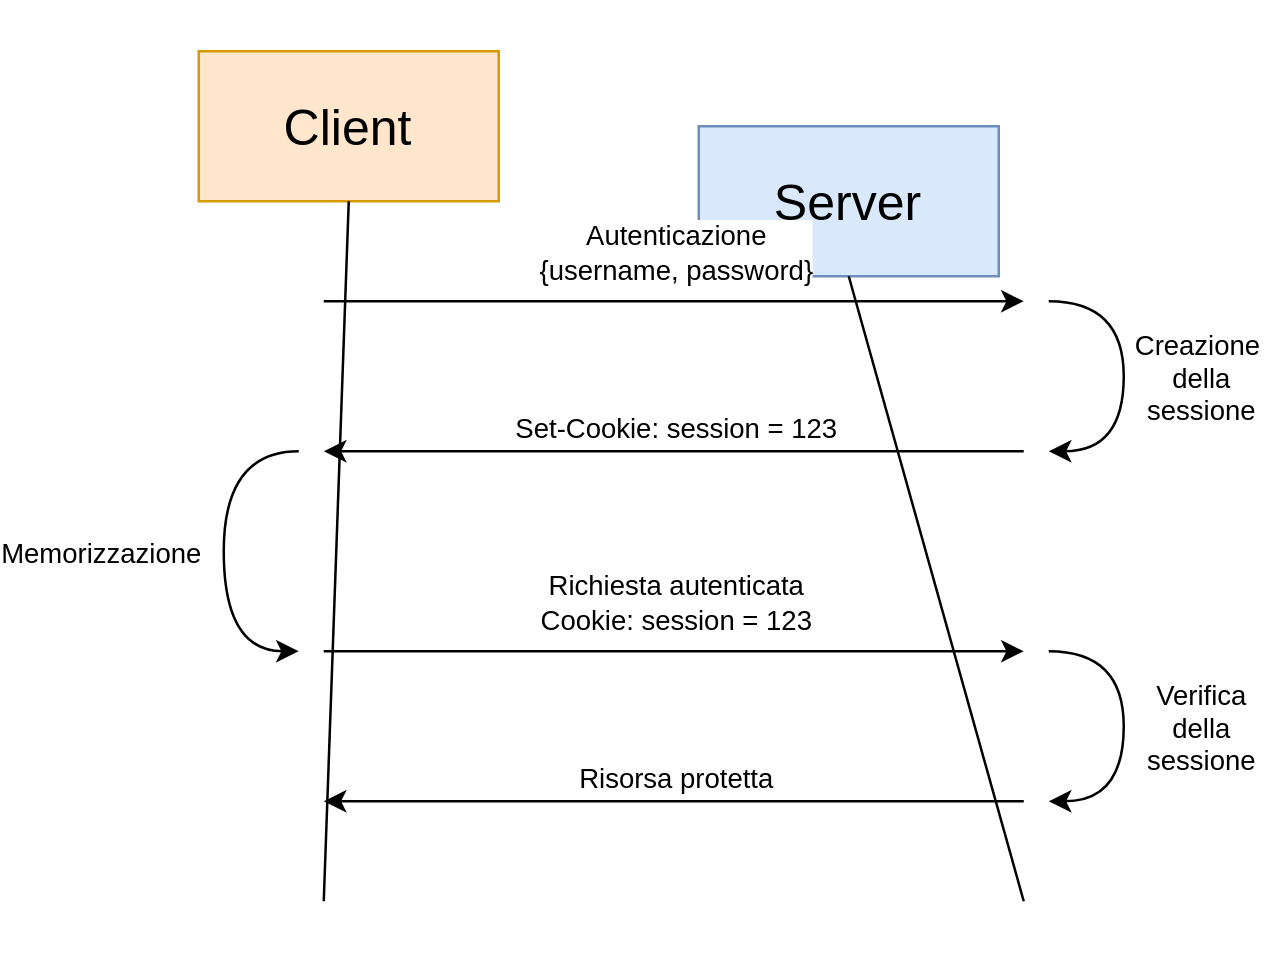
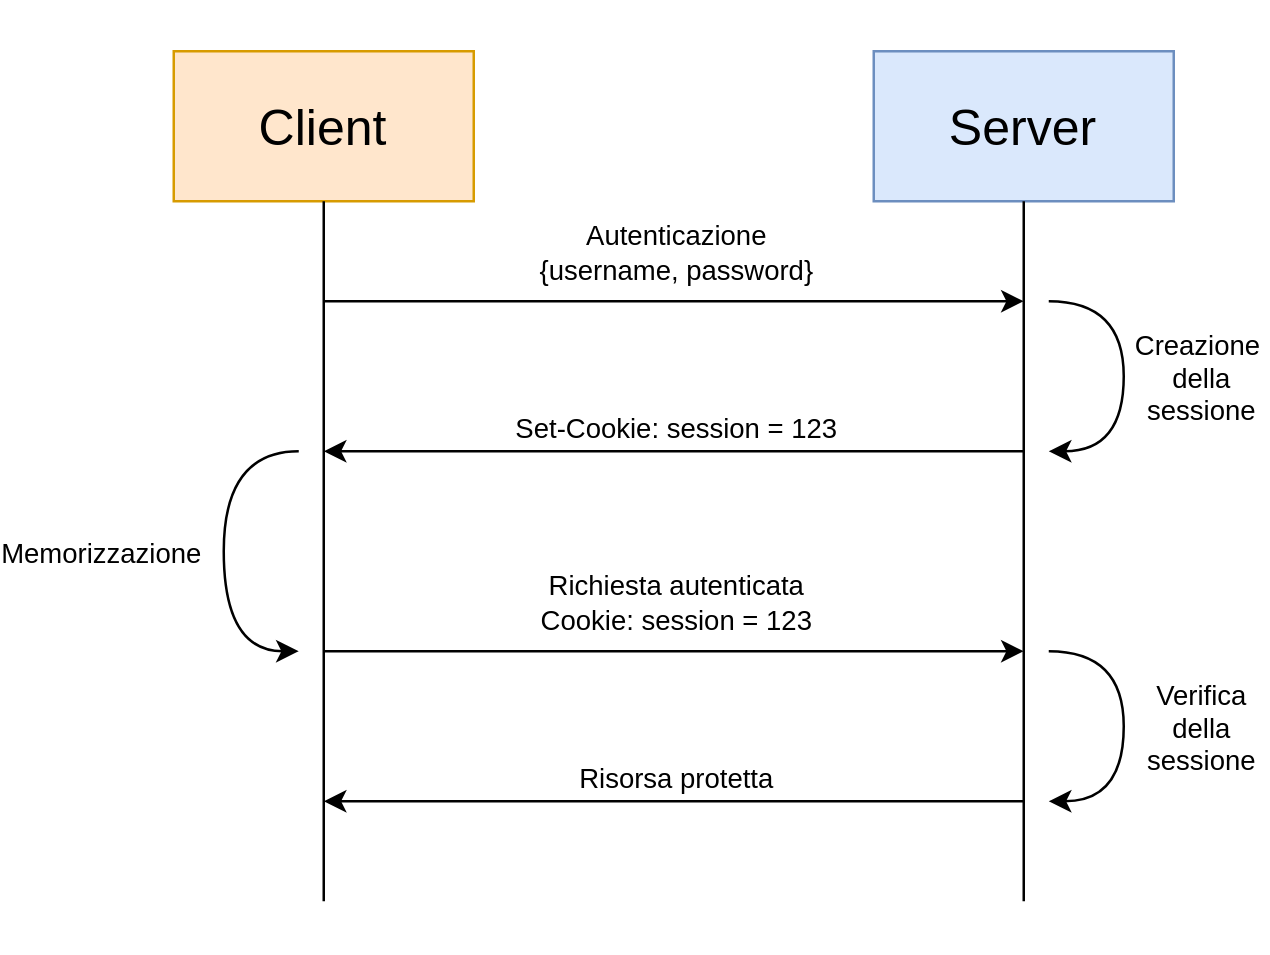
node "Client": moved (349, 126) -> (324, 126)
node "Server": moved (849, 201) -> (1024, 126)
